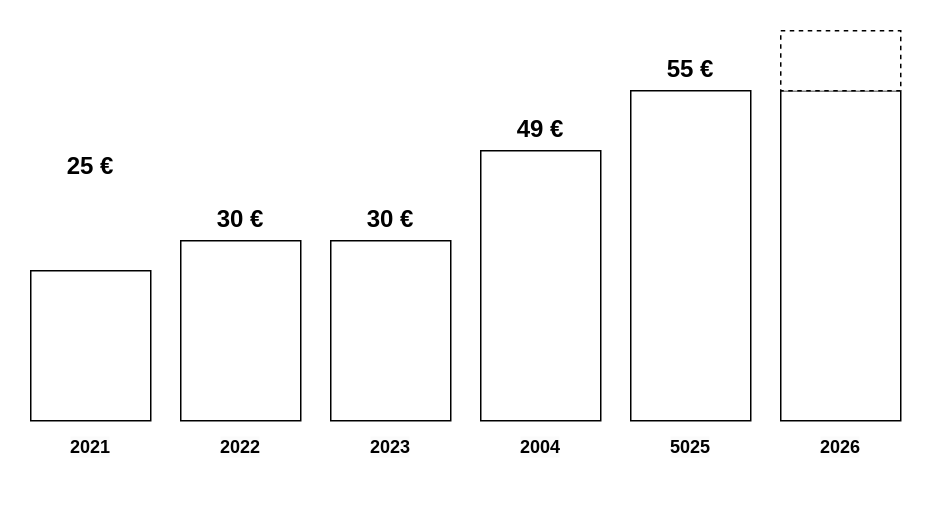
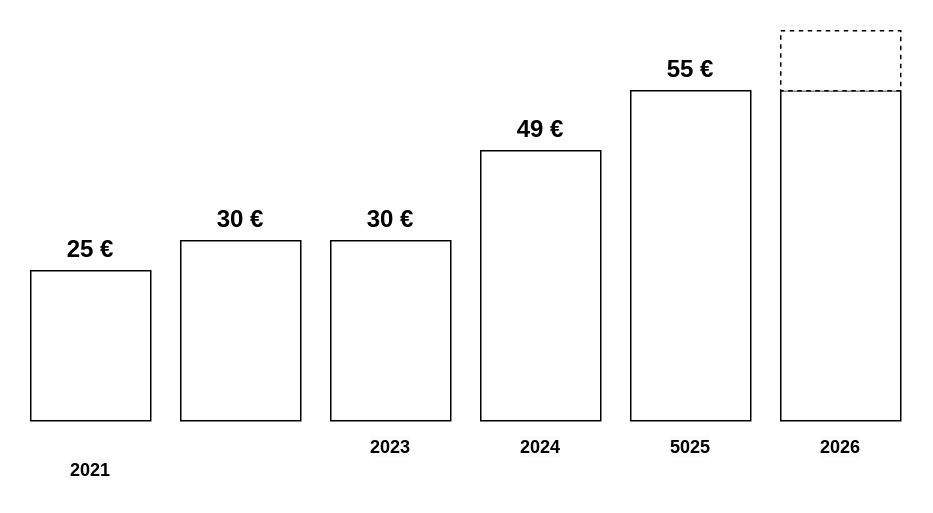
node "25 €": moved (91, 166) -> (91, 248)
node "2004": label "2004" -> "2024"
node "2021": moved (91, 451) -> (91, 473)
node "2022": removed
